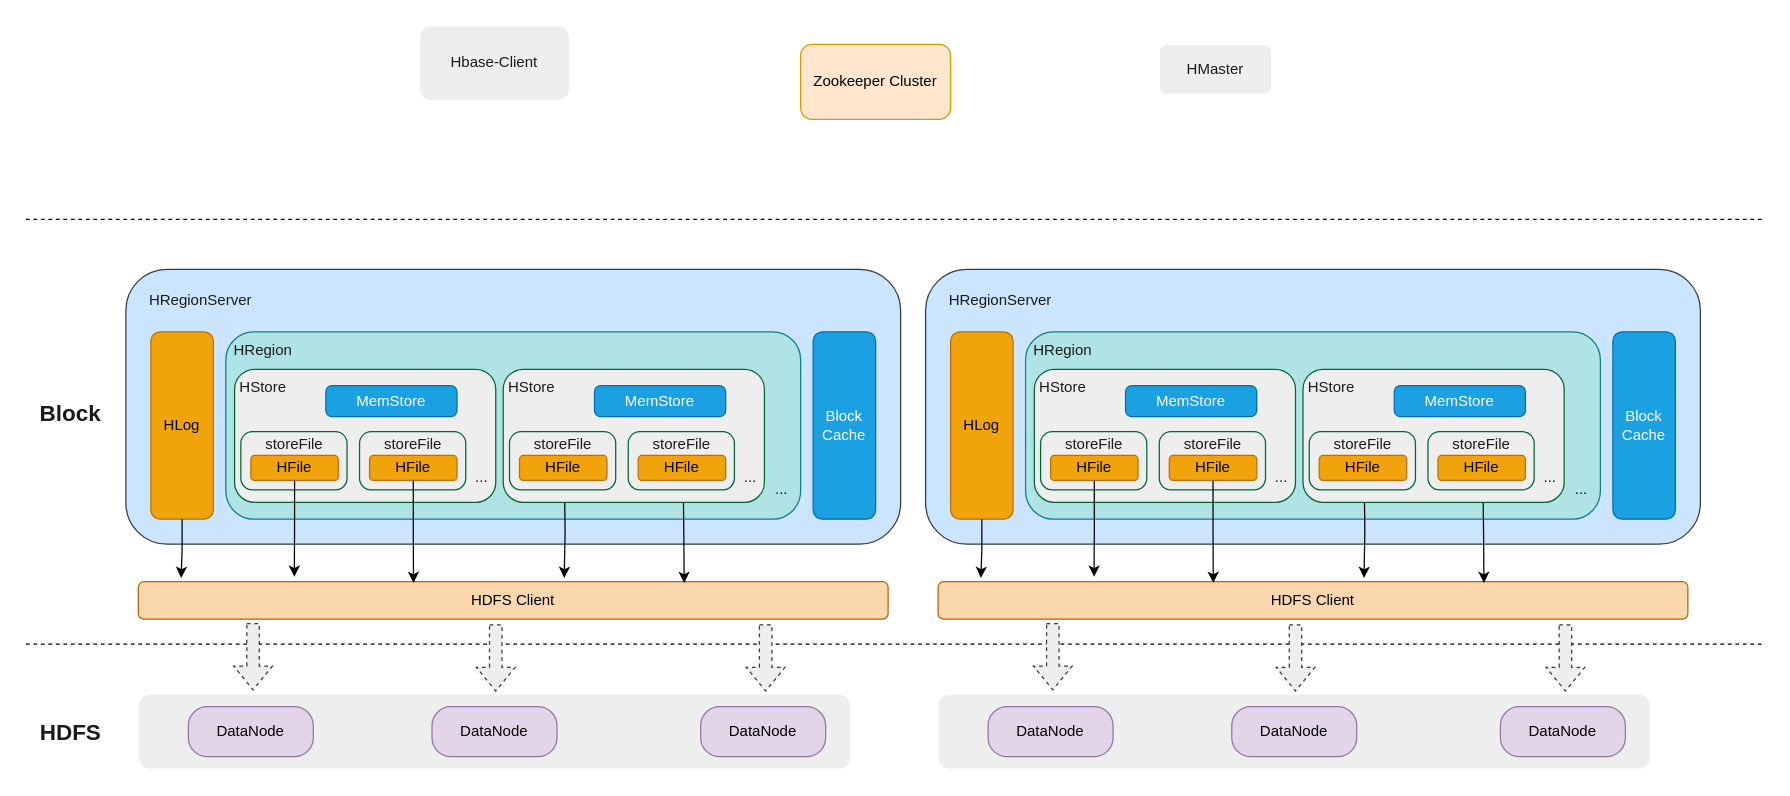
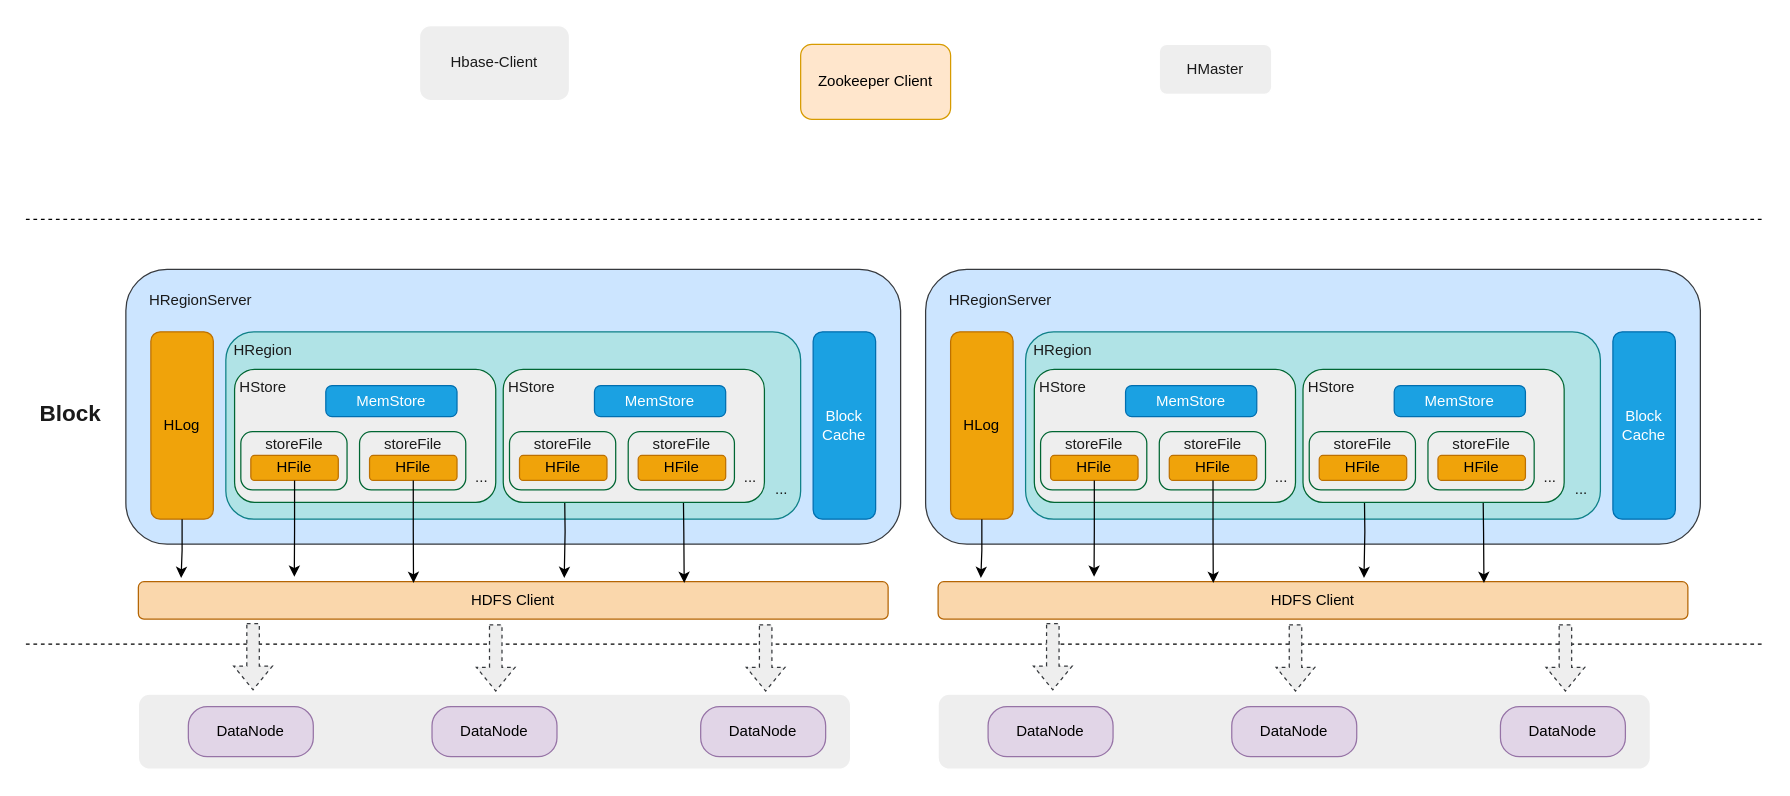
node "Zookeeper Cluster": label "Zookeeper Cluster" -> "Zookeeper Client"
node "HDFS": removed
